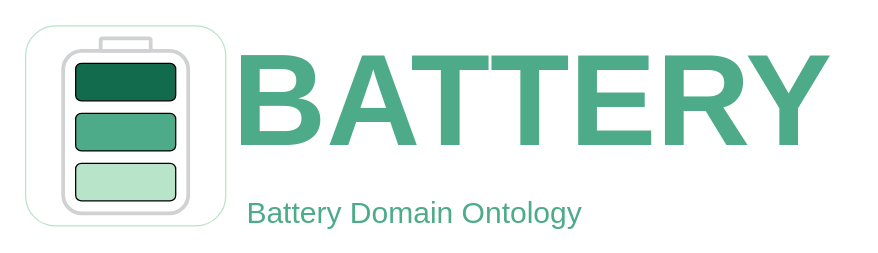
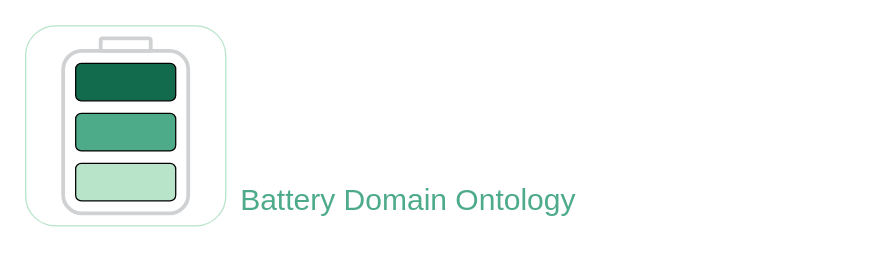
node "BATTERY": removed
node "Battery Domain Ontology": moved (551, 213) -> (544, 201)
